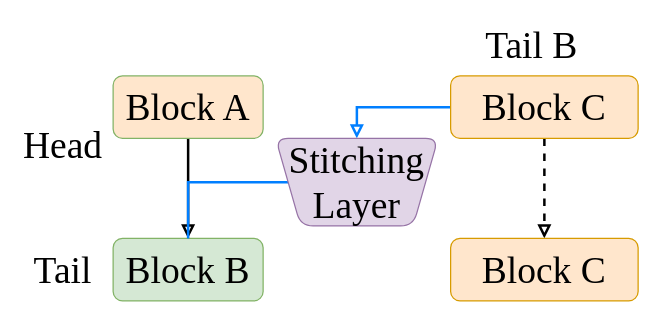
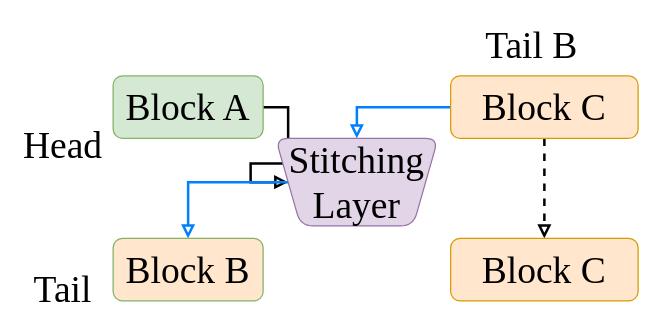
node "Block A": fillcolor #ffe6cc -> #d5e8d4
edge "Block A" -> "Block B": now "Block A" -> "Stitching Layer"
edge "Stitching Layer" -- "Block B": arrowhead none -> block
node "Tail": moved (63, 269) -> (63, 288)
node "Block B": fillcolor #d5e8d4 -> #ffe6cc
